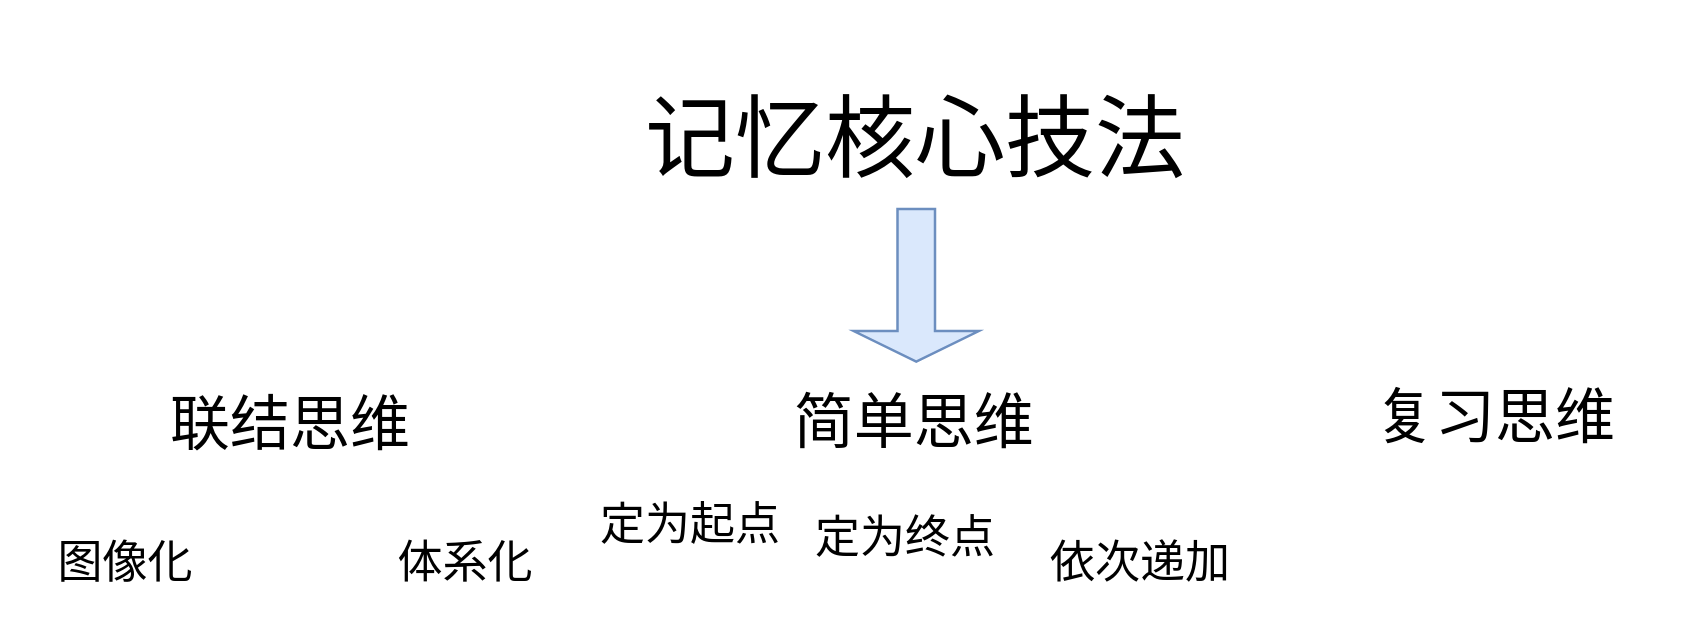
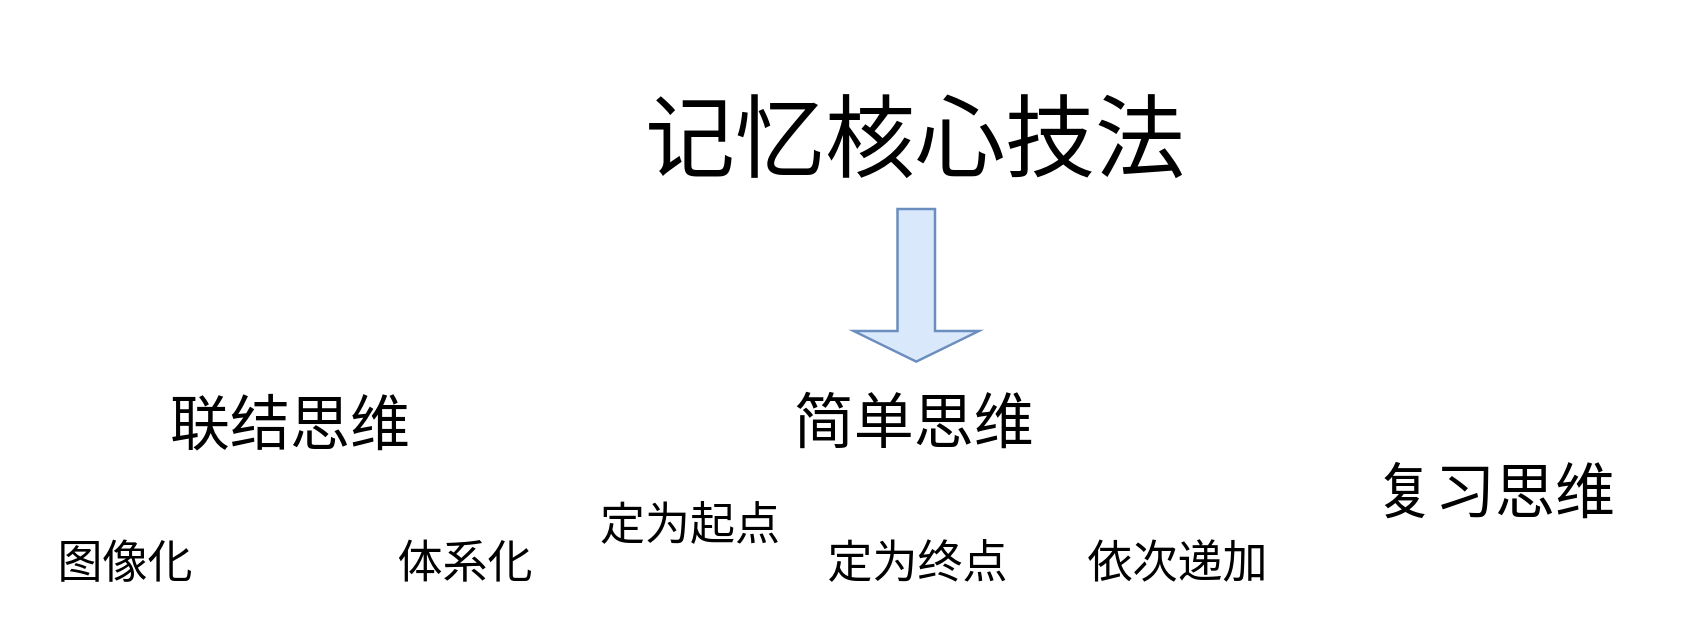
node "复习思维": moved (1496, 419) -> (1496, 494)
node "定为终点": moved (906, 539) -> (919, 564)
node "依次递加": moved (1141, 564) -> (1179, 564)
